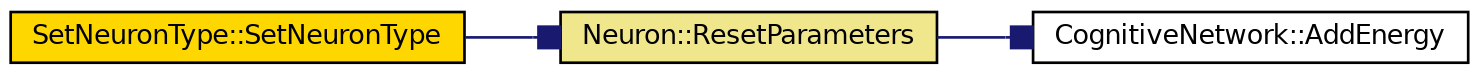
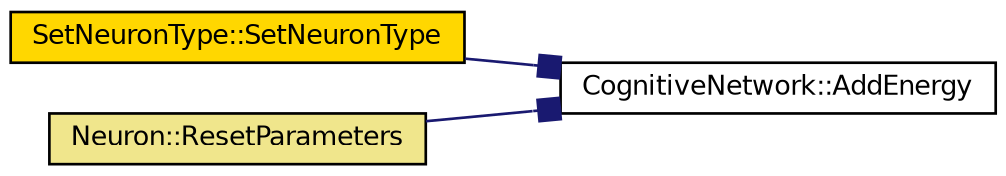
edge "SetNeuronType::SetNeuronType" -> "Neuron::ResetParameters": now "SetNeuronType::SetNeuronType" -> "CognitiveNetwork::AddEnergy"
